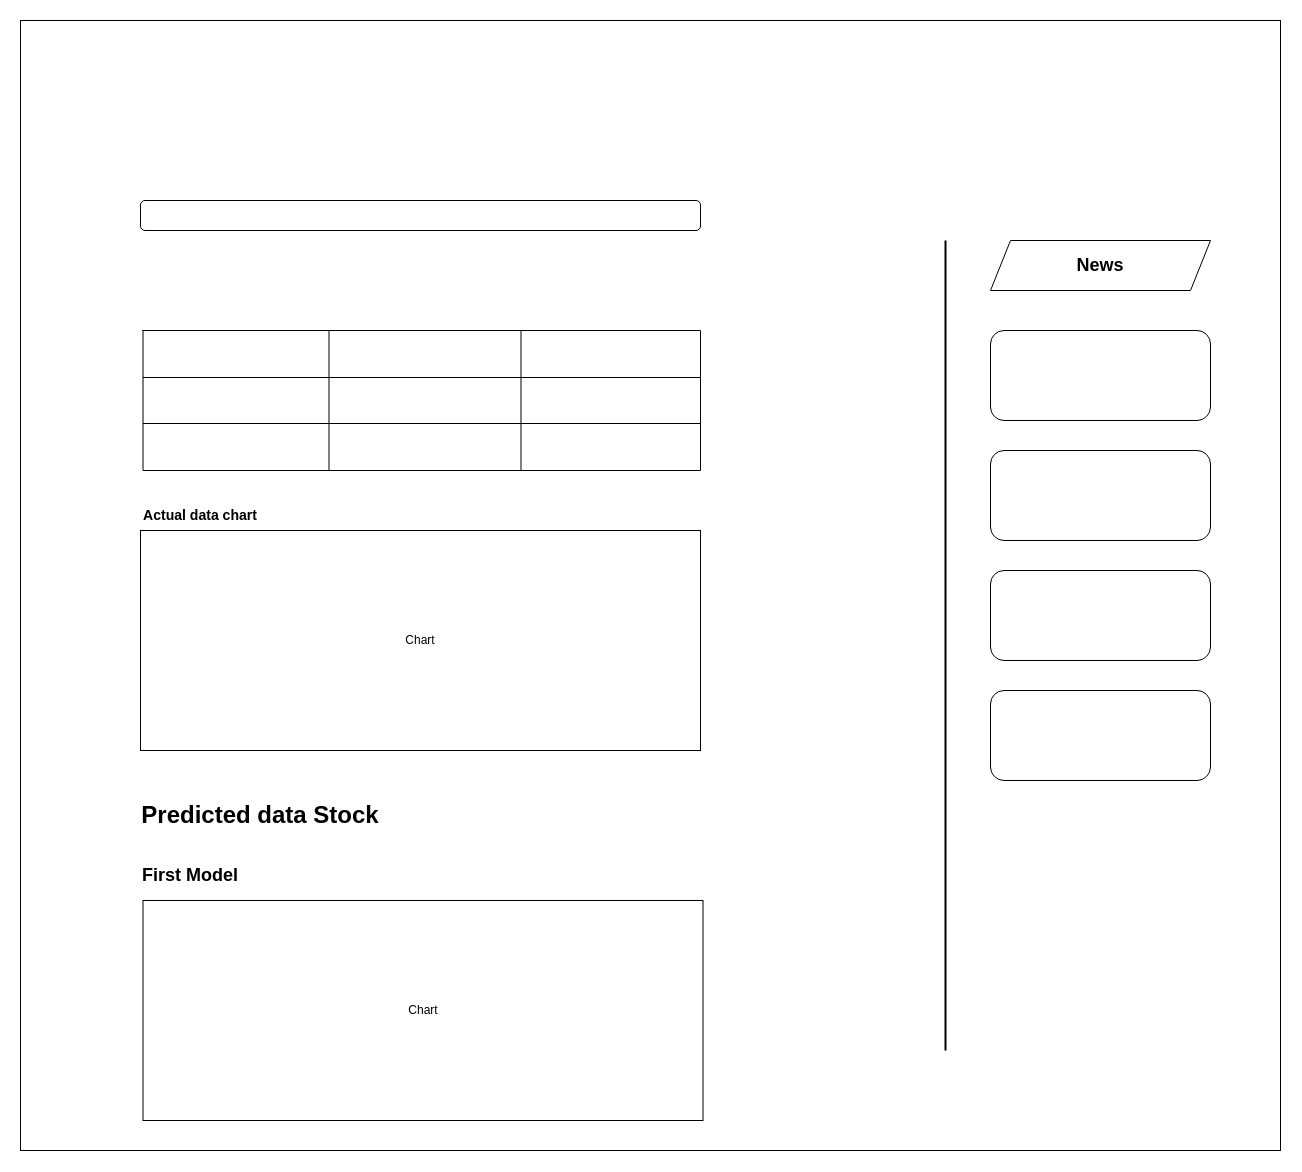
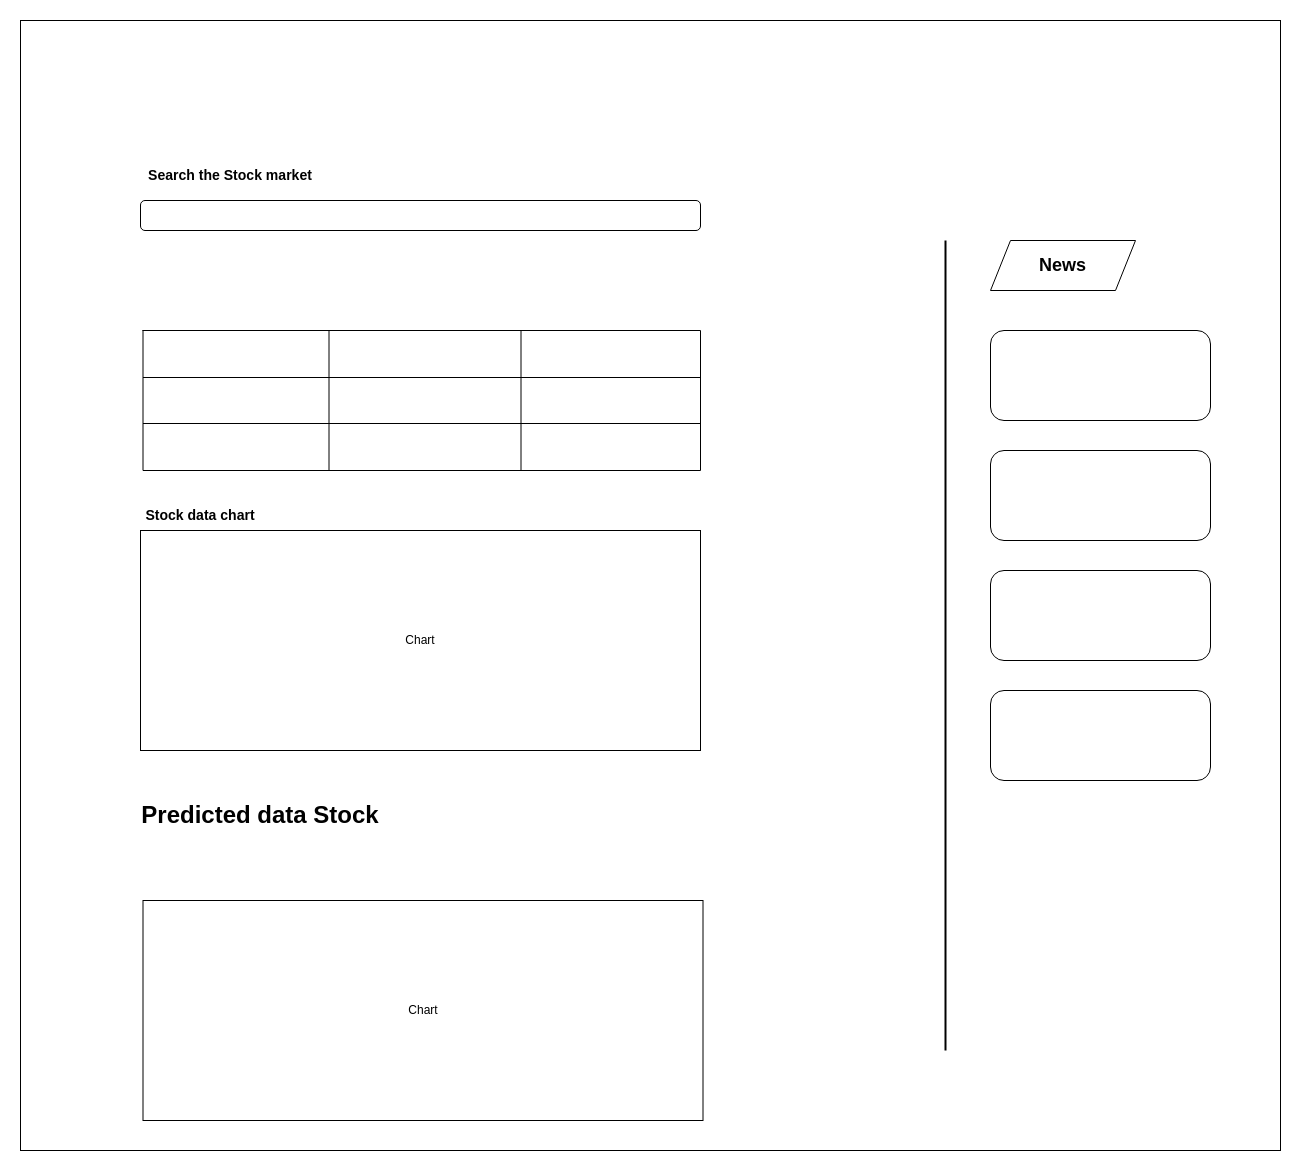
node "Search the Stock market": added
node "News": size 220x50 -> 145x50
node "Actual data chart": label "Actual data chart" -> "Stock data chart"
node "First Model": removed
